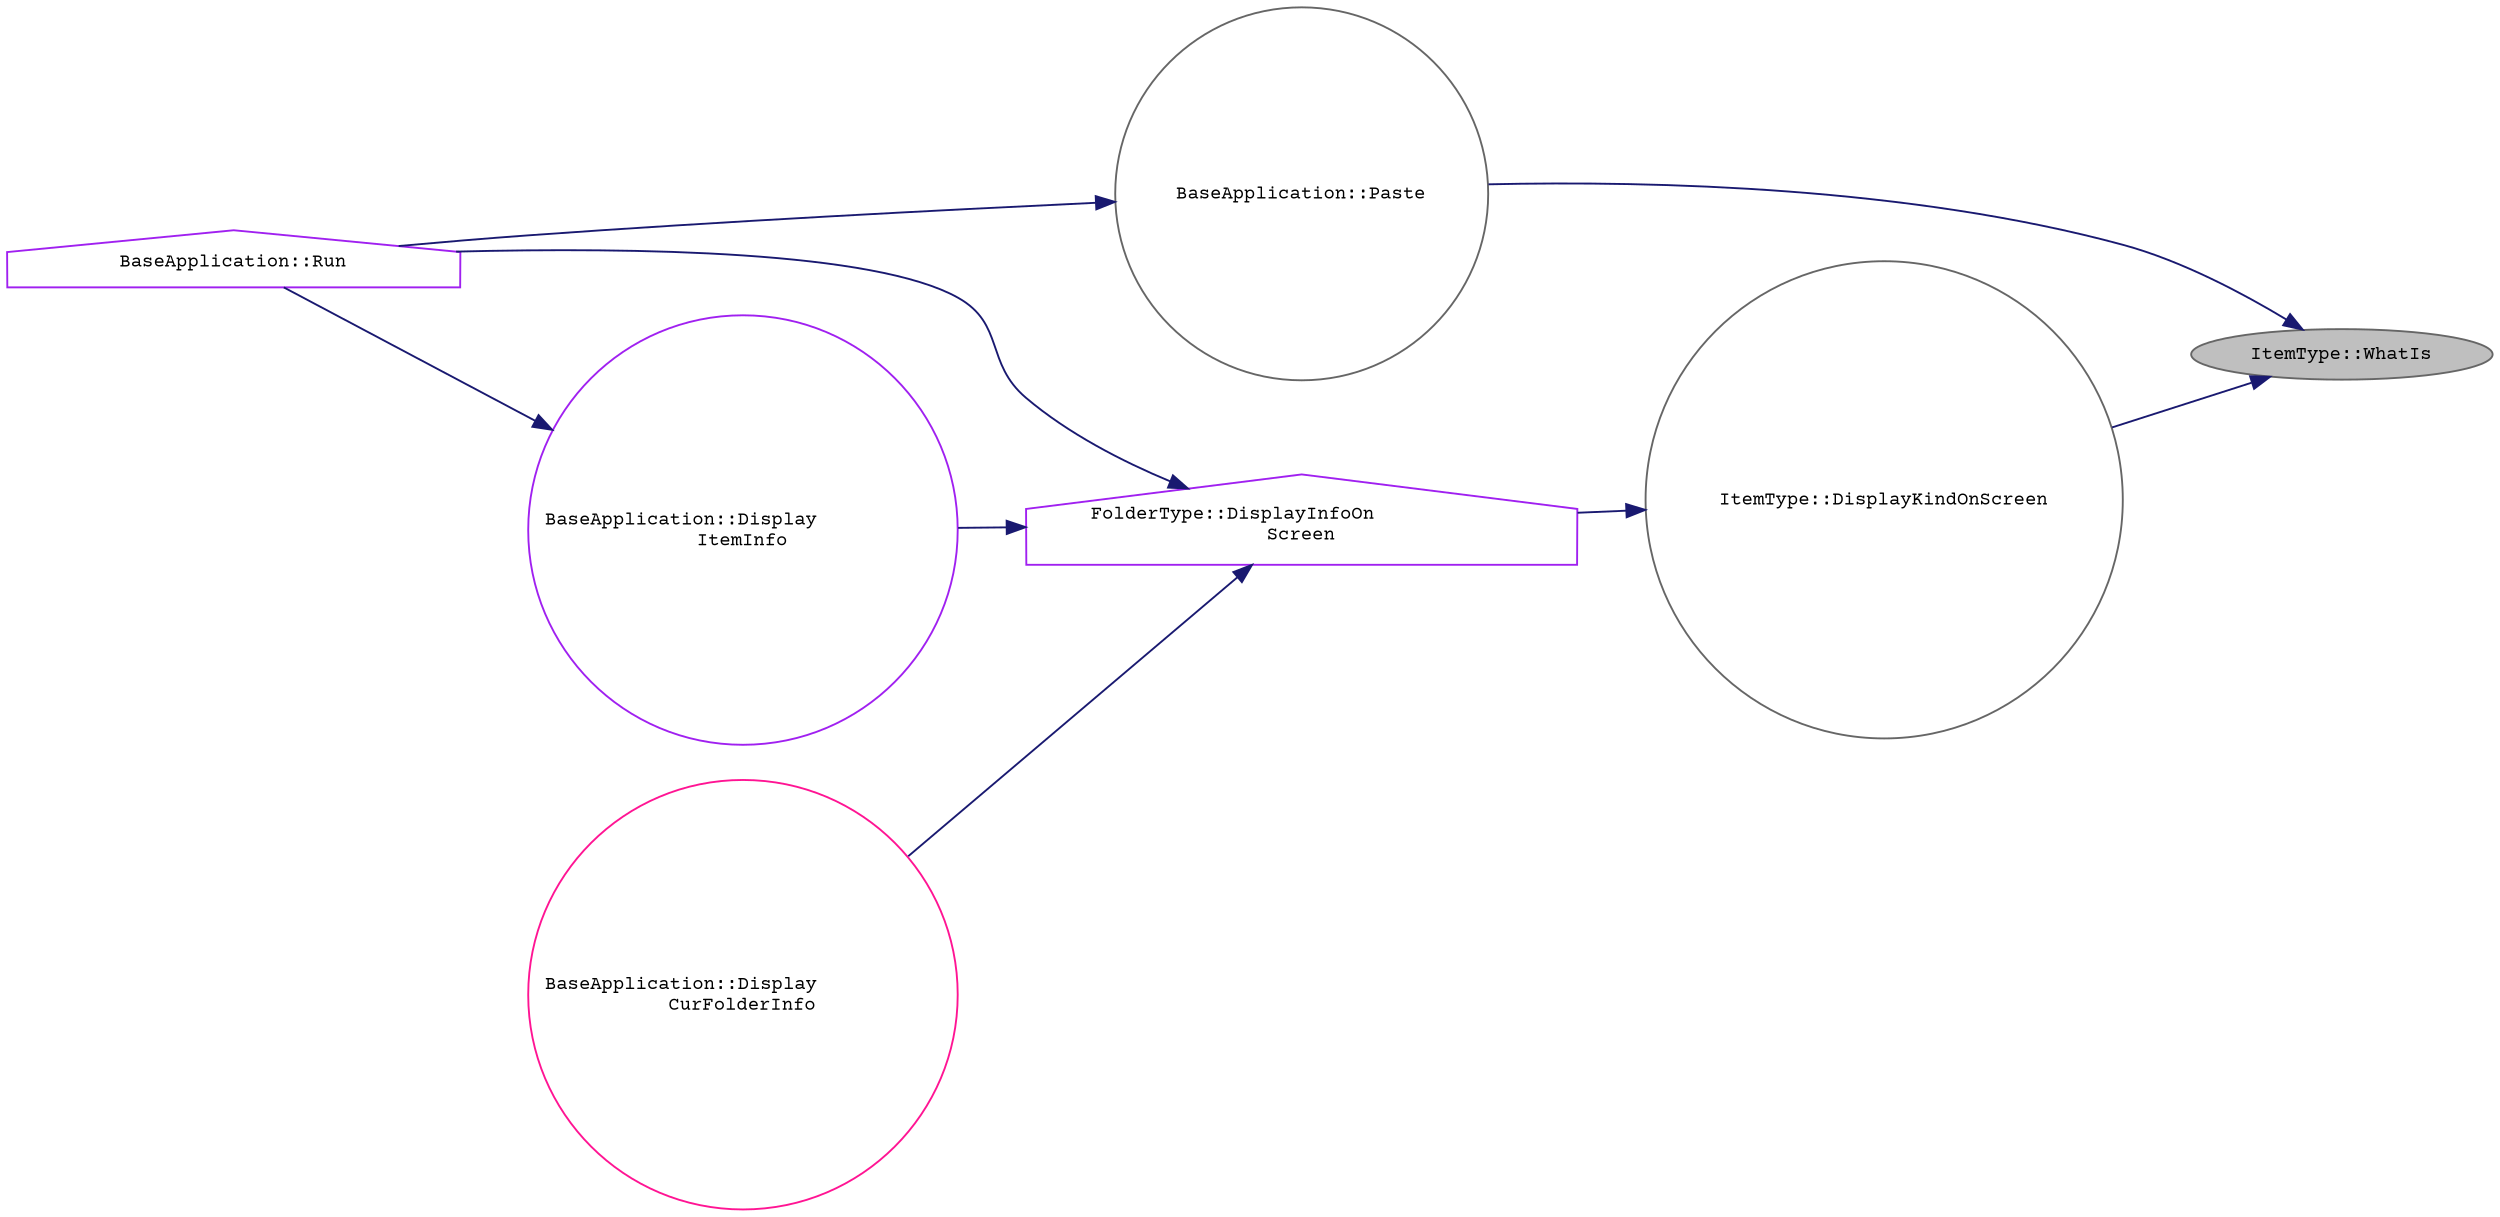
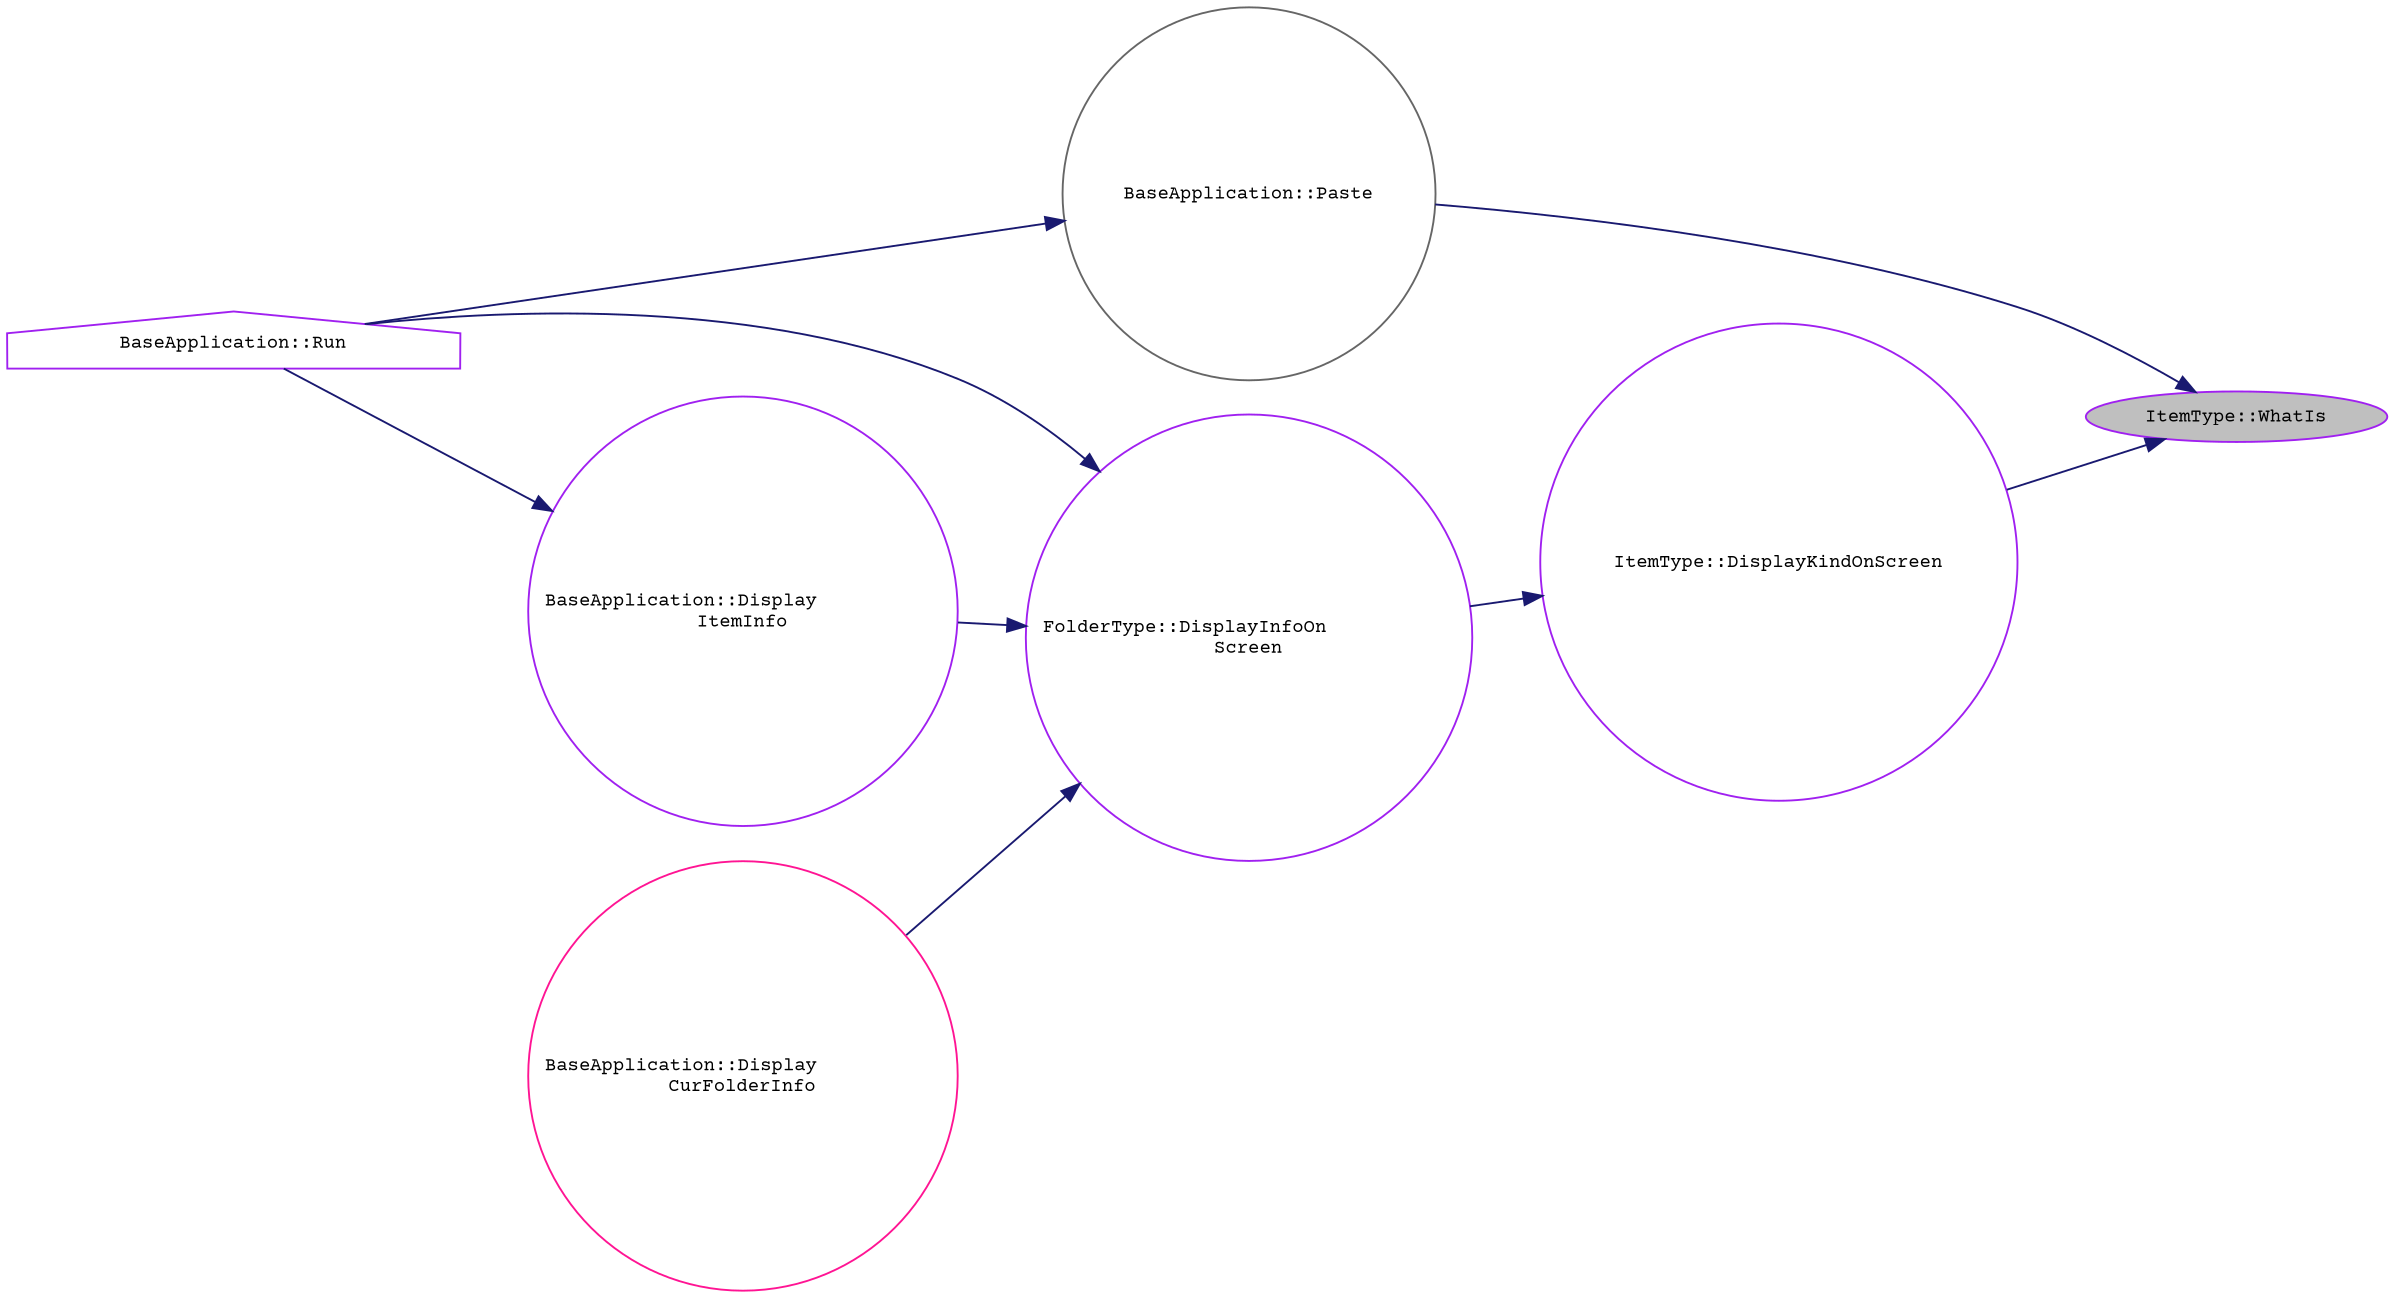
node "ItemType::WhatIs": color gray40 -> purple
node "ItemType::DisplayKindOnScreen": color gray40 -> purple
node "FolderType::DisplayInfoOn Screen": shape house -> circle
